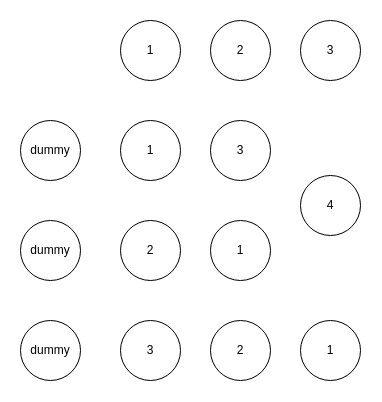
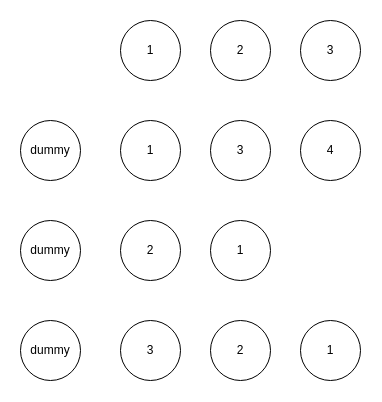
node "4": moved (331, 206) -> (331, 151)
